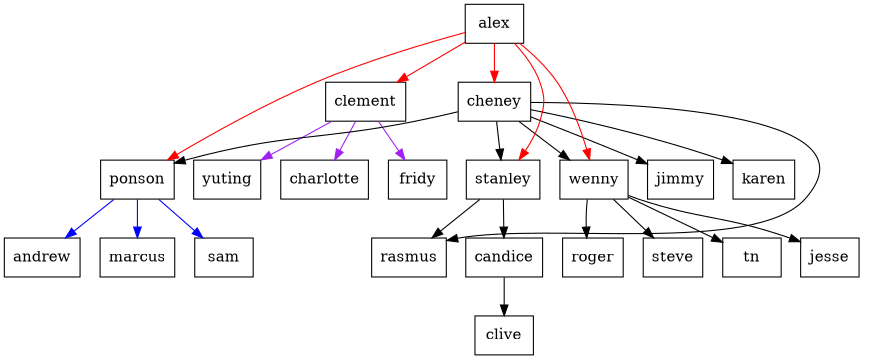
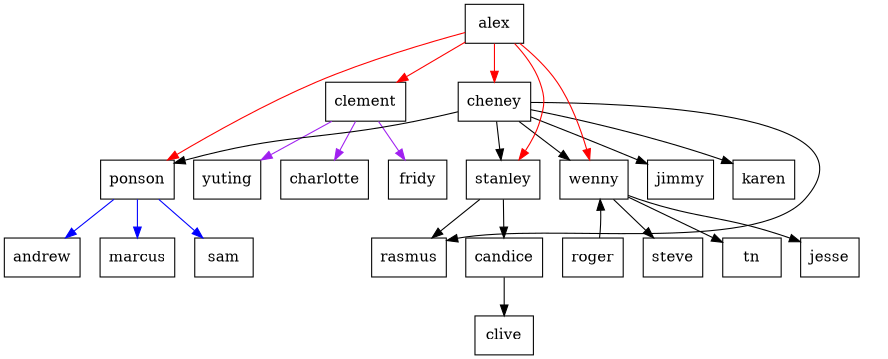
edge "wenny" -> "roger": reversed
